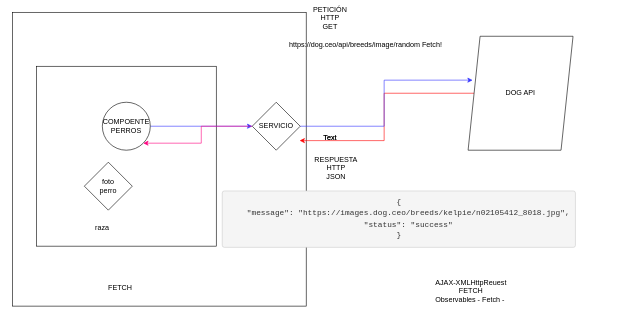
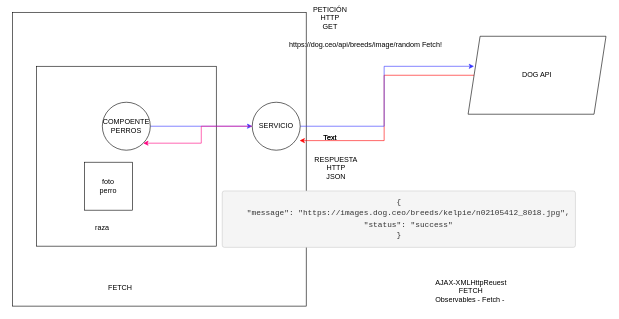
node "DOG API": size 105x114 -> 138x78
node "SERVICIO": shape diamond -> ellipse
node "foto perro": shape diamond -> rectangle
